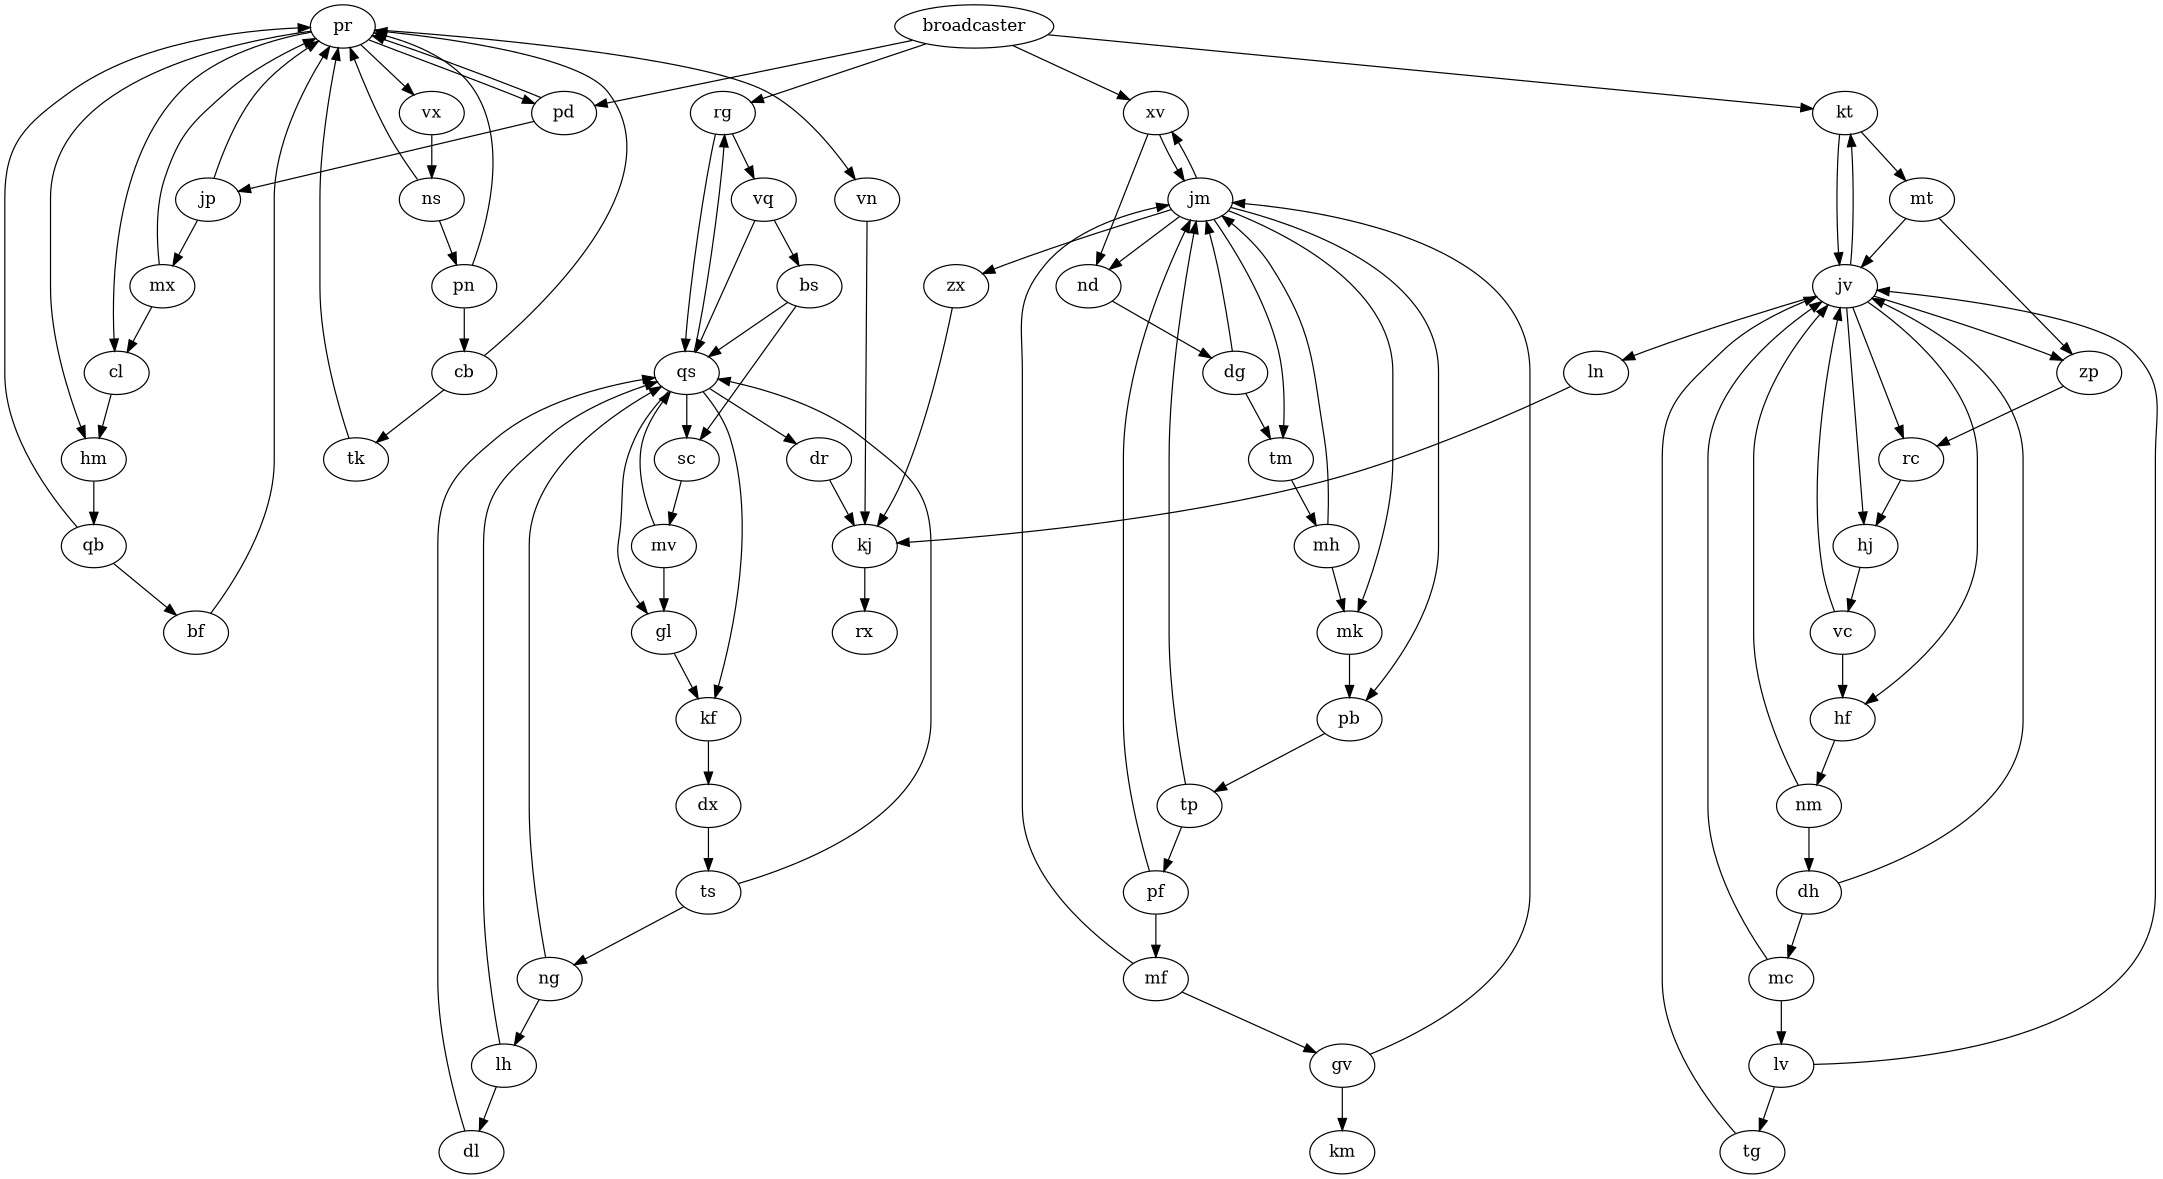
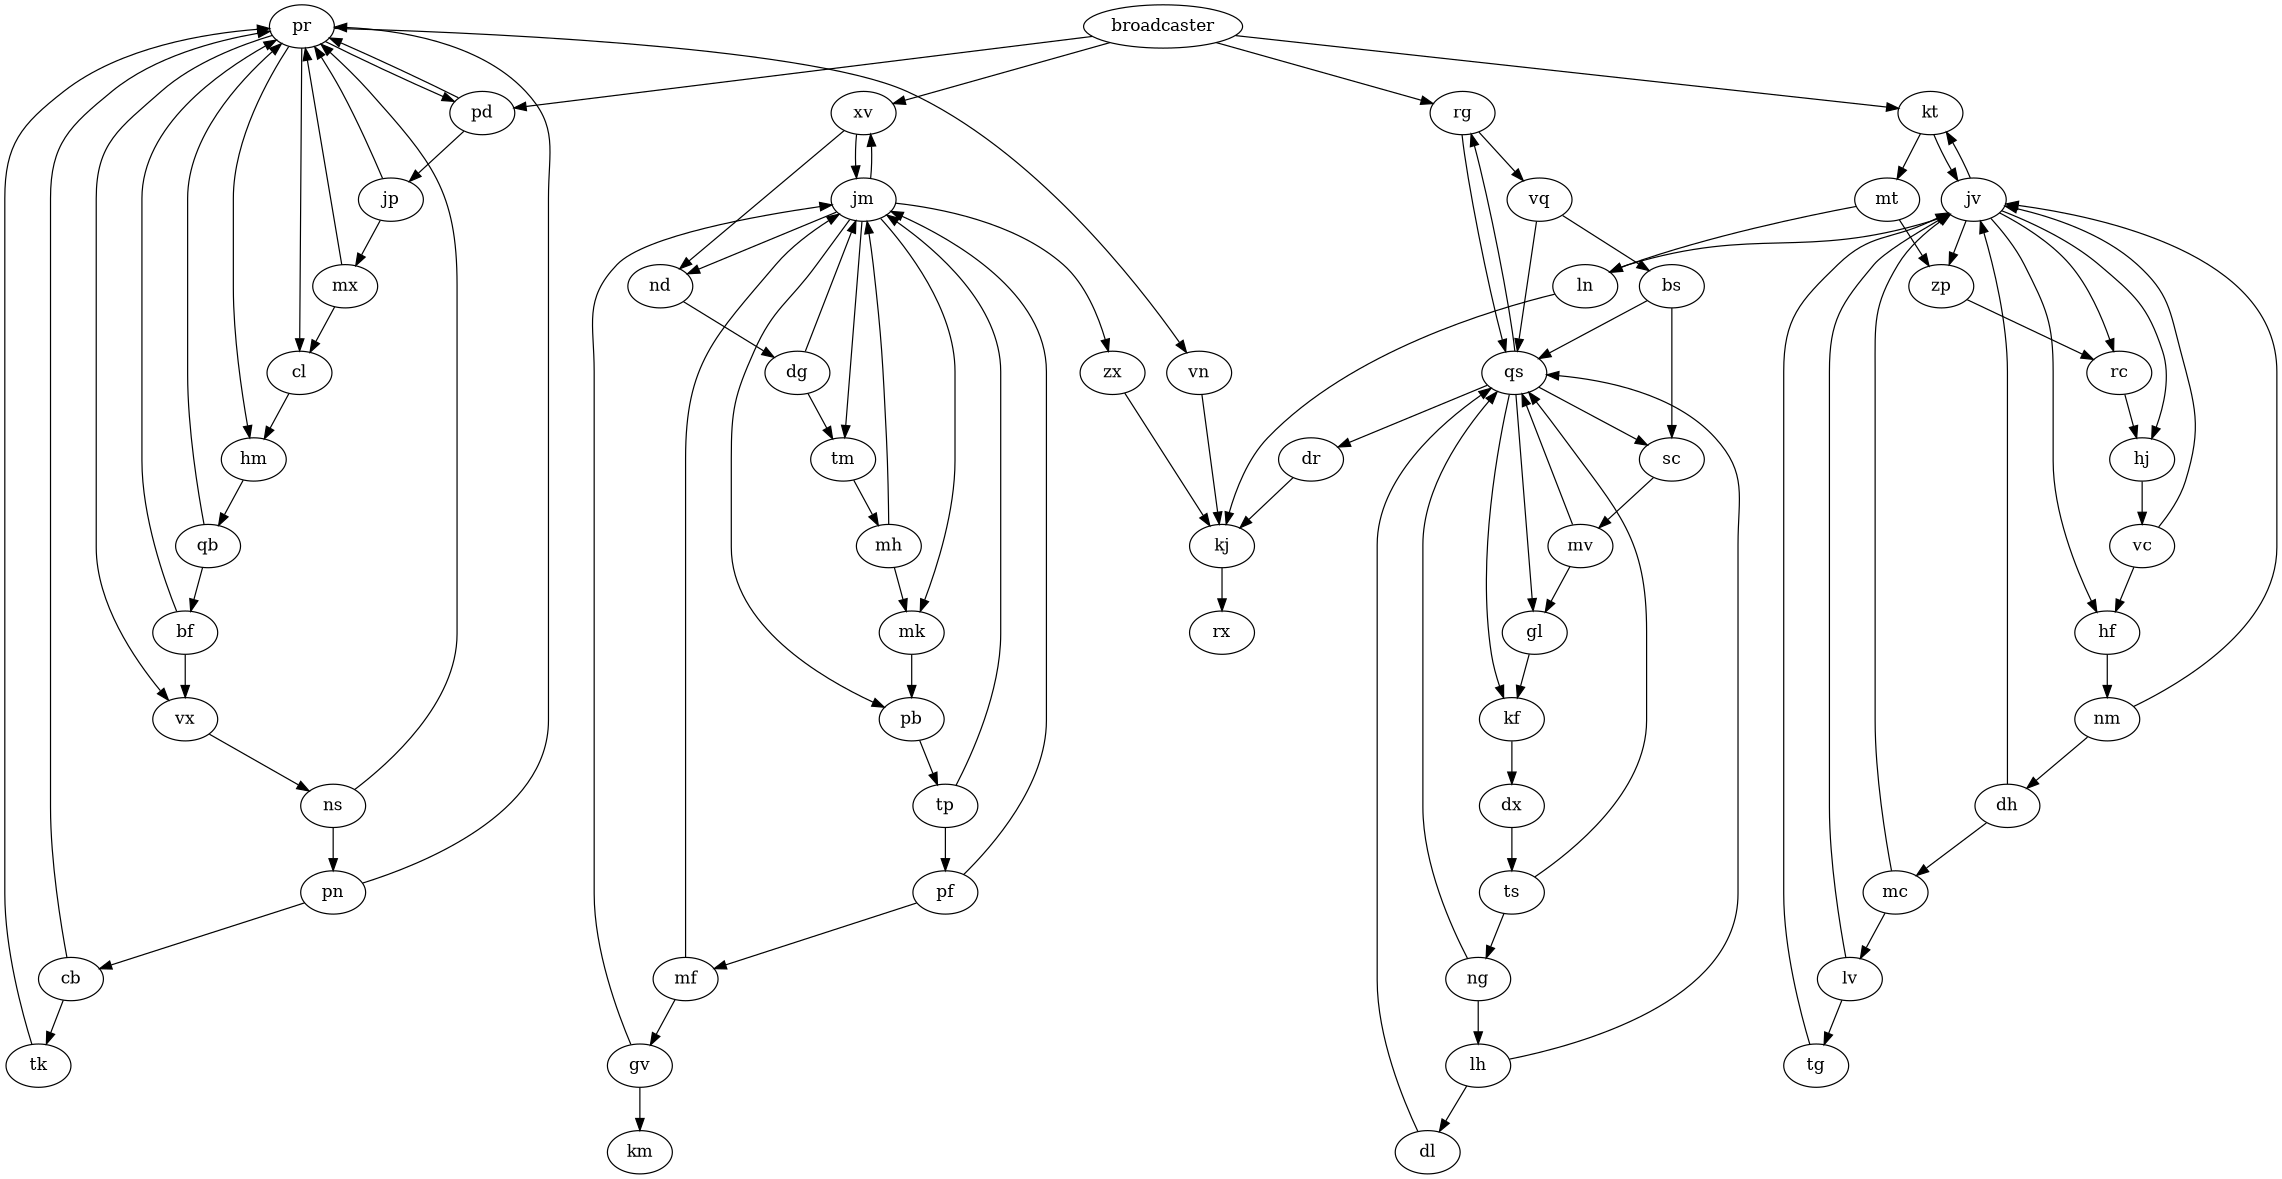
edge "mt" -> "jv": now "mt" -> "ln"
edge "bf" -> "vx": added
